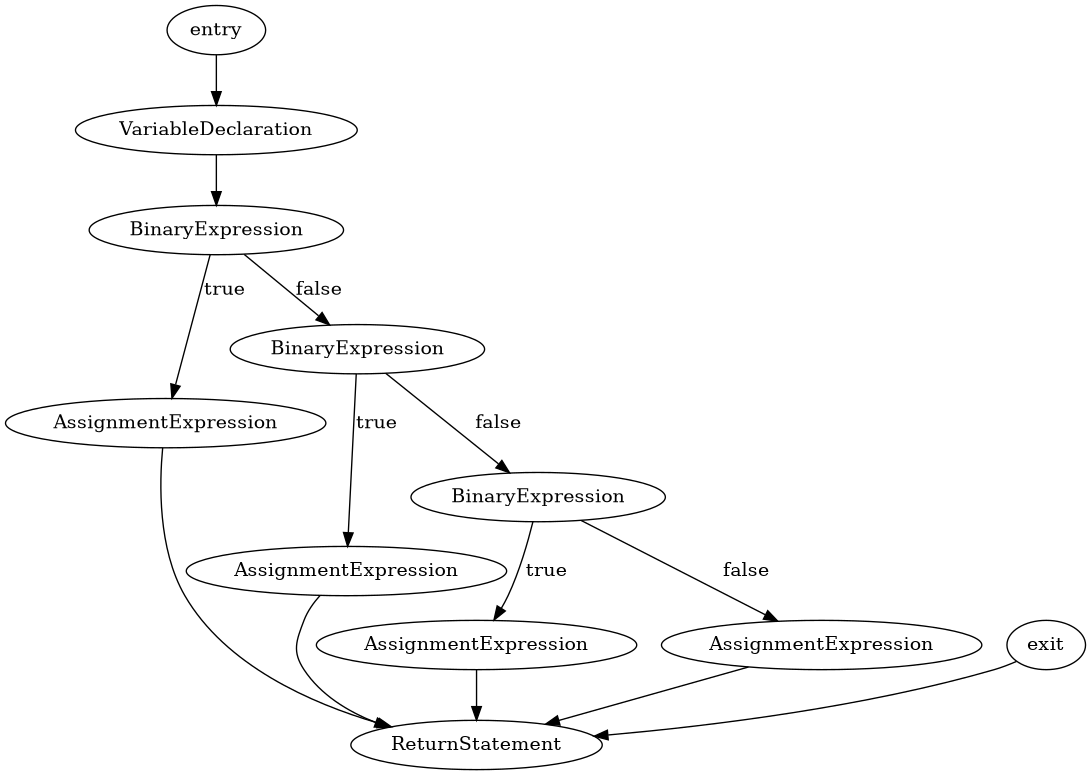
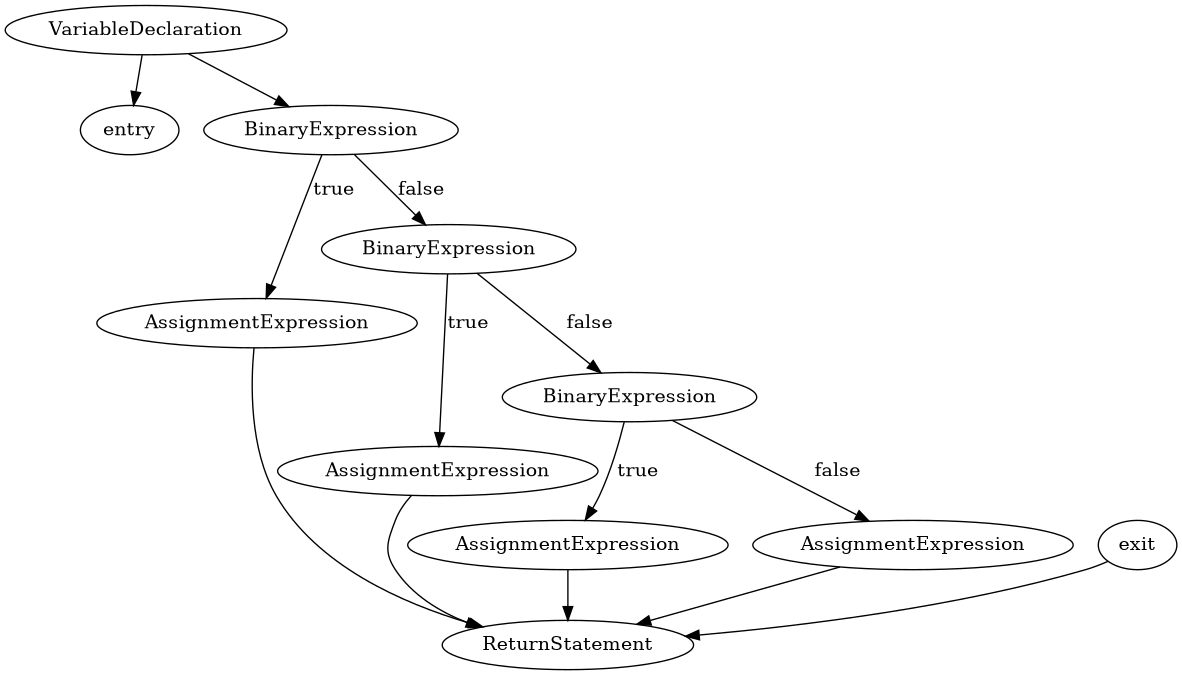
edge "entry" -> "VariableDeclaration": reversed
